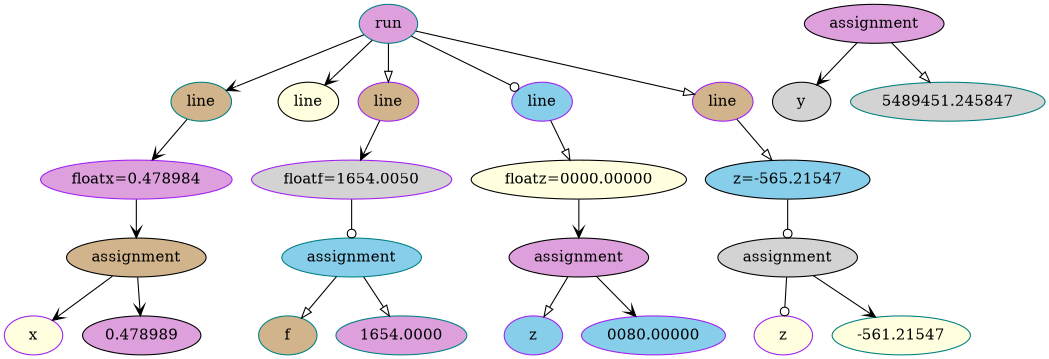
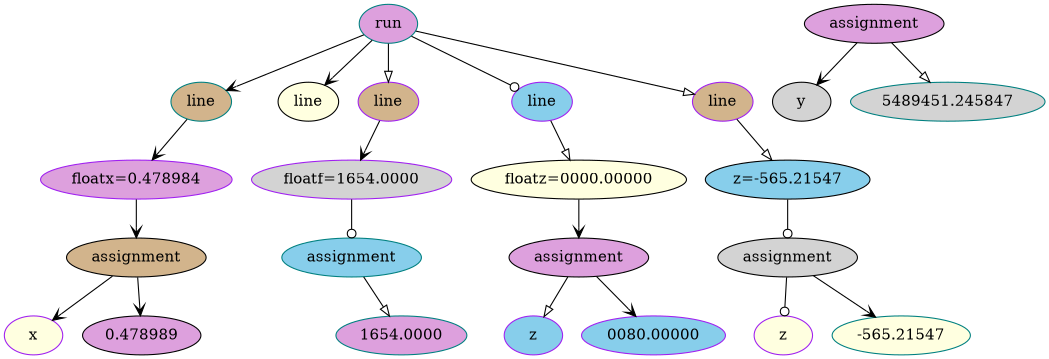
node "floatf=1654.0050": label "floatf=1654.0050" -> "floatf=1654.0000"
node "f": removed
node "-561.21547": label "-561.21547" -> "-565.21547"
